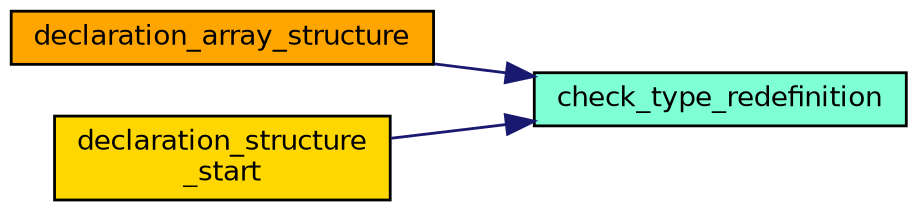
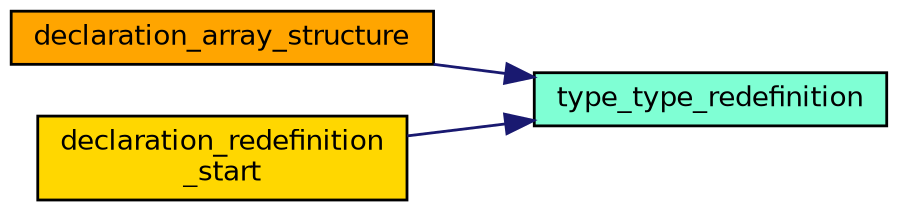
node "check_type_redefinition": label "check_type_redefinition" -> "type_type_redefinition"
node "declaration_structure _start": label "declaration_structure _start" -> "declaration_redefinition _start"
